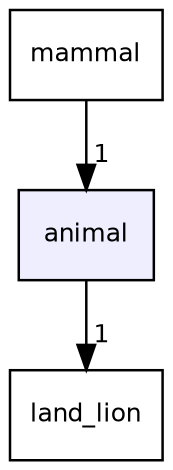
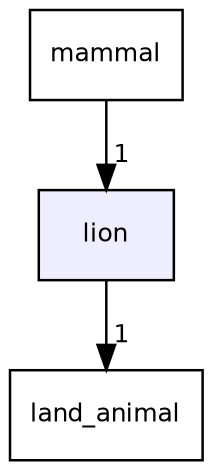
node "animal": label "animal" -> "lion"
node "land_lion": label "land_lion" -> "land_animal"
